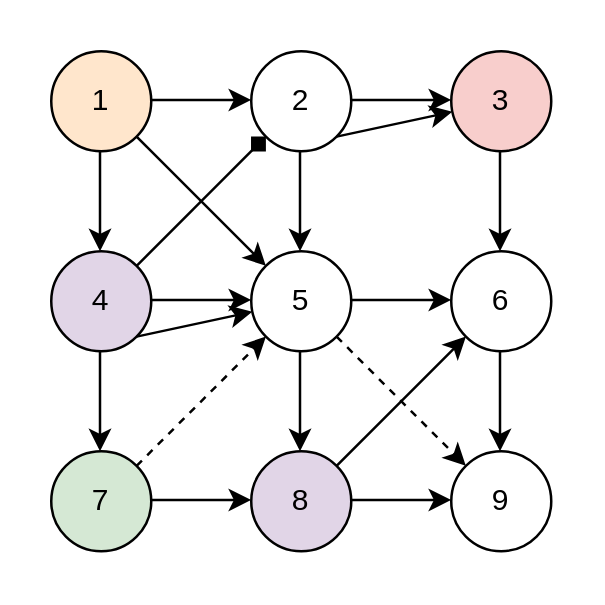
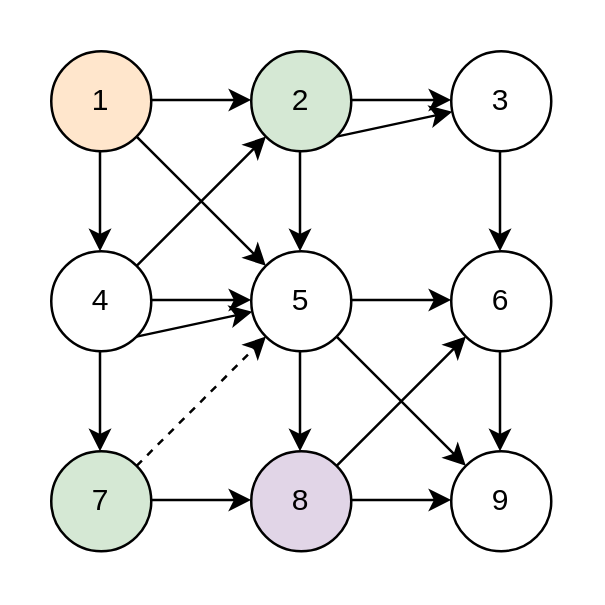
node "2": fillcolor #ffffff -> #d5e8d4
node "3": fillcolor #f8cecc -> #ffffff
edge "4" -> "2": arrowhead diamond -> classic
node "4": fillcolor #e1d5e7 -> #ffffff
edge "5" -> "9": style dashed -> solid
